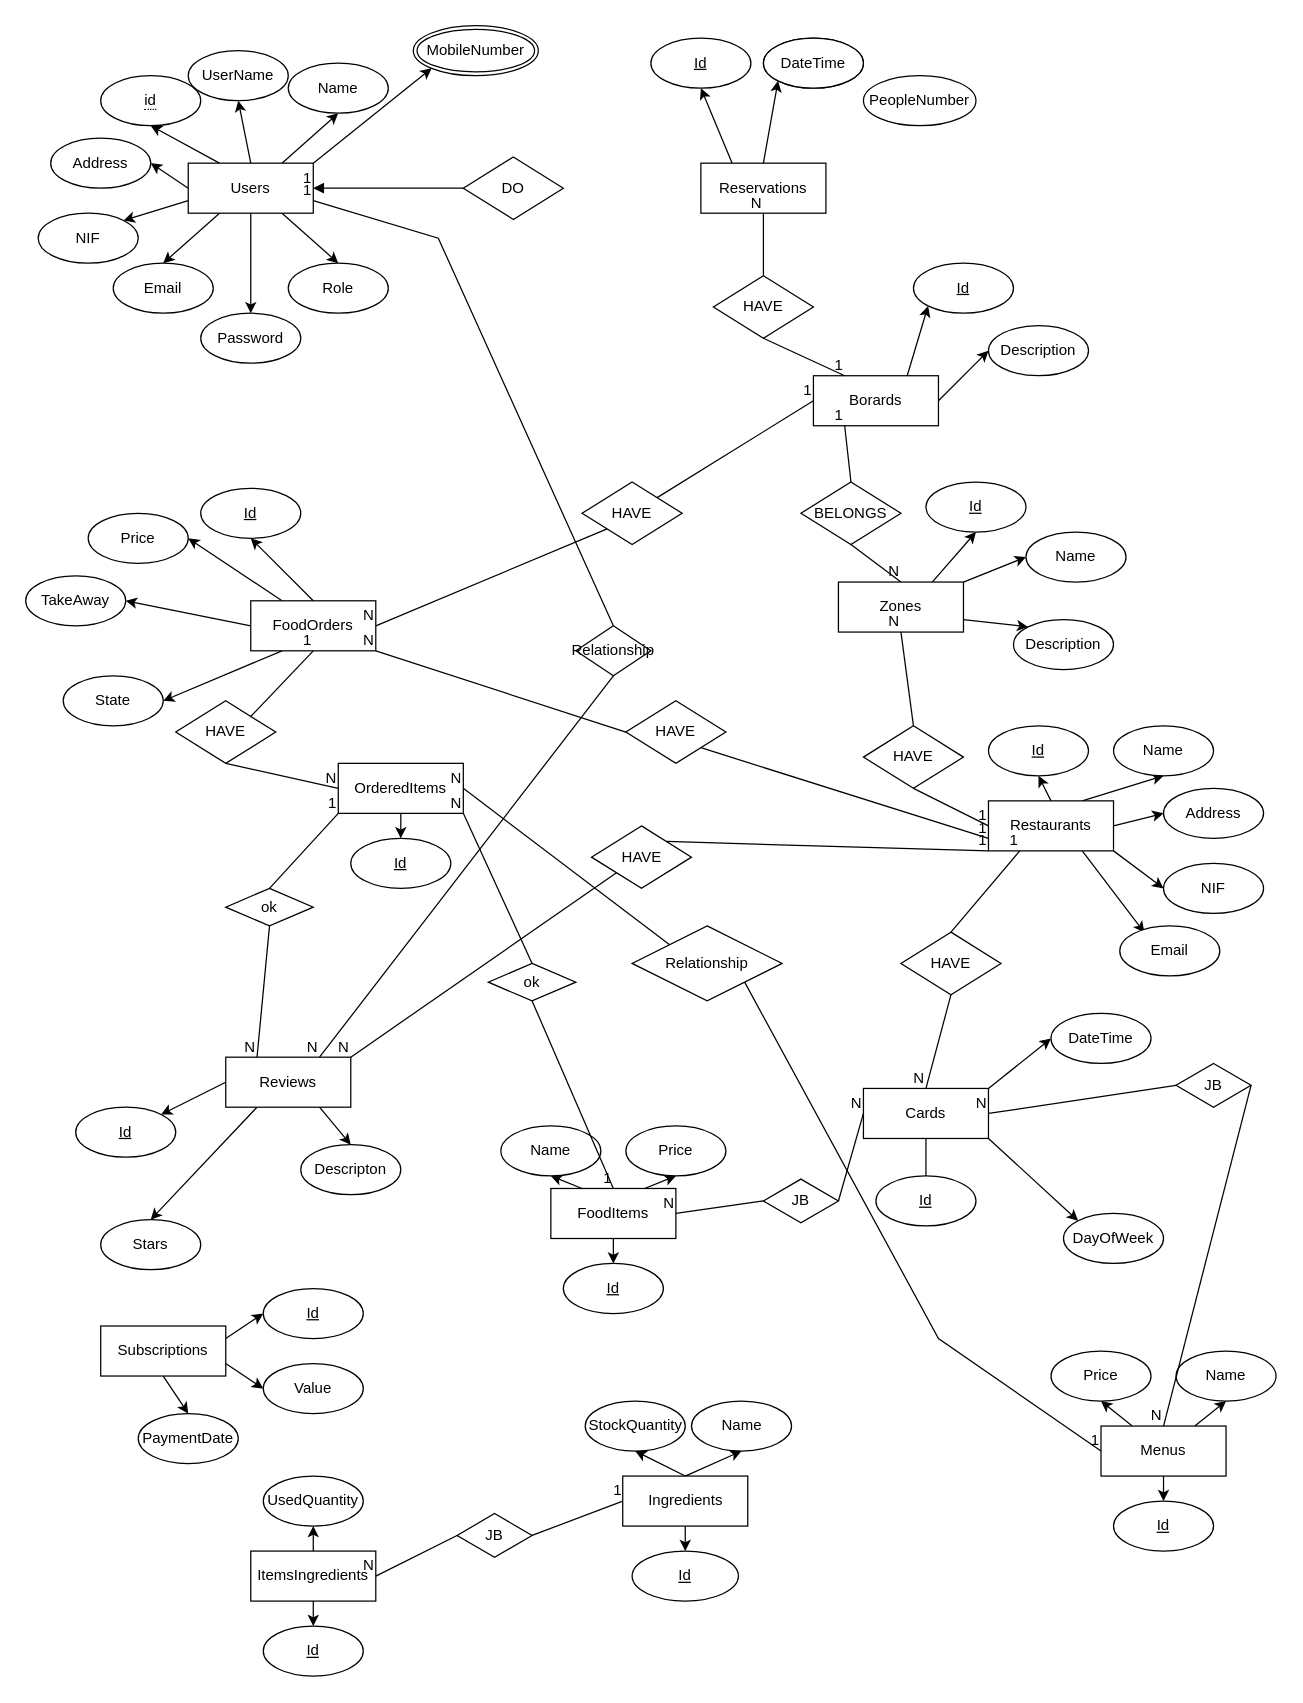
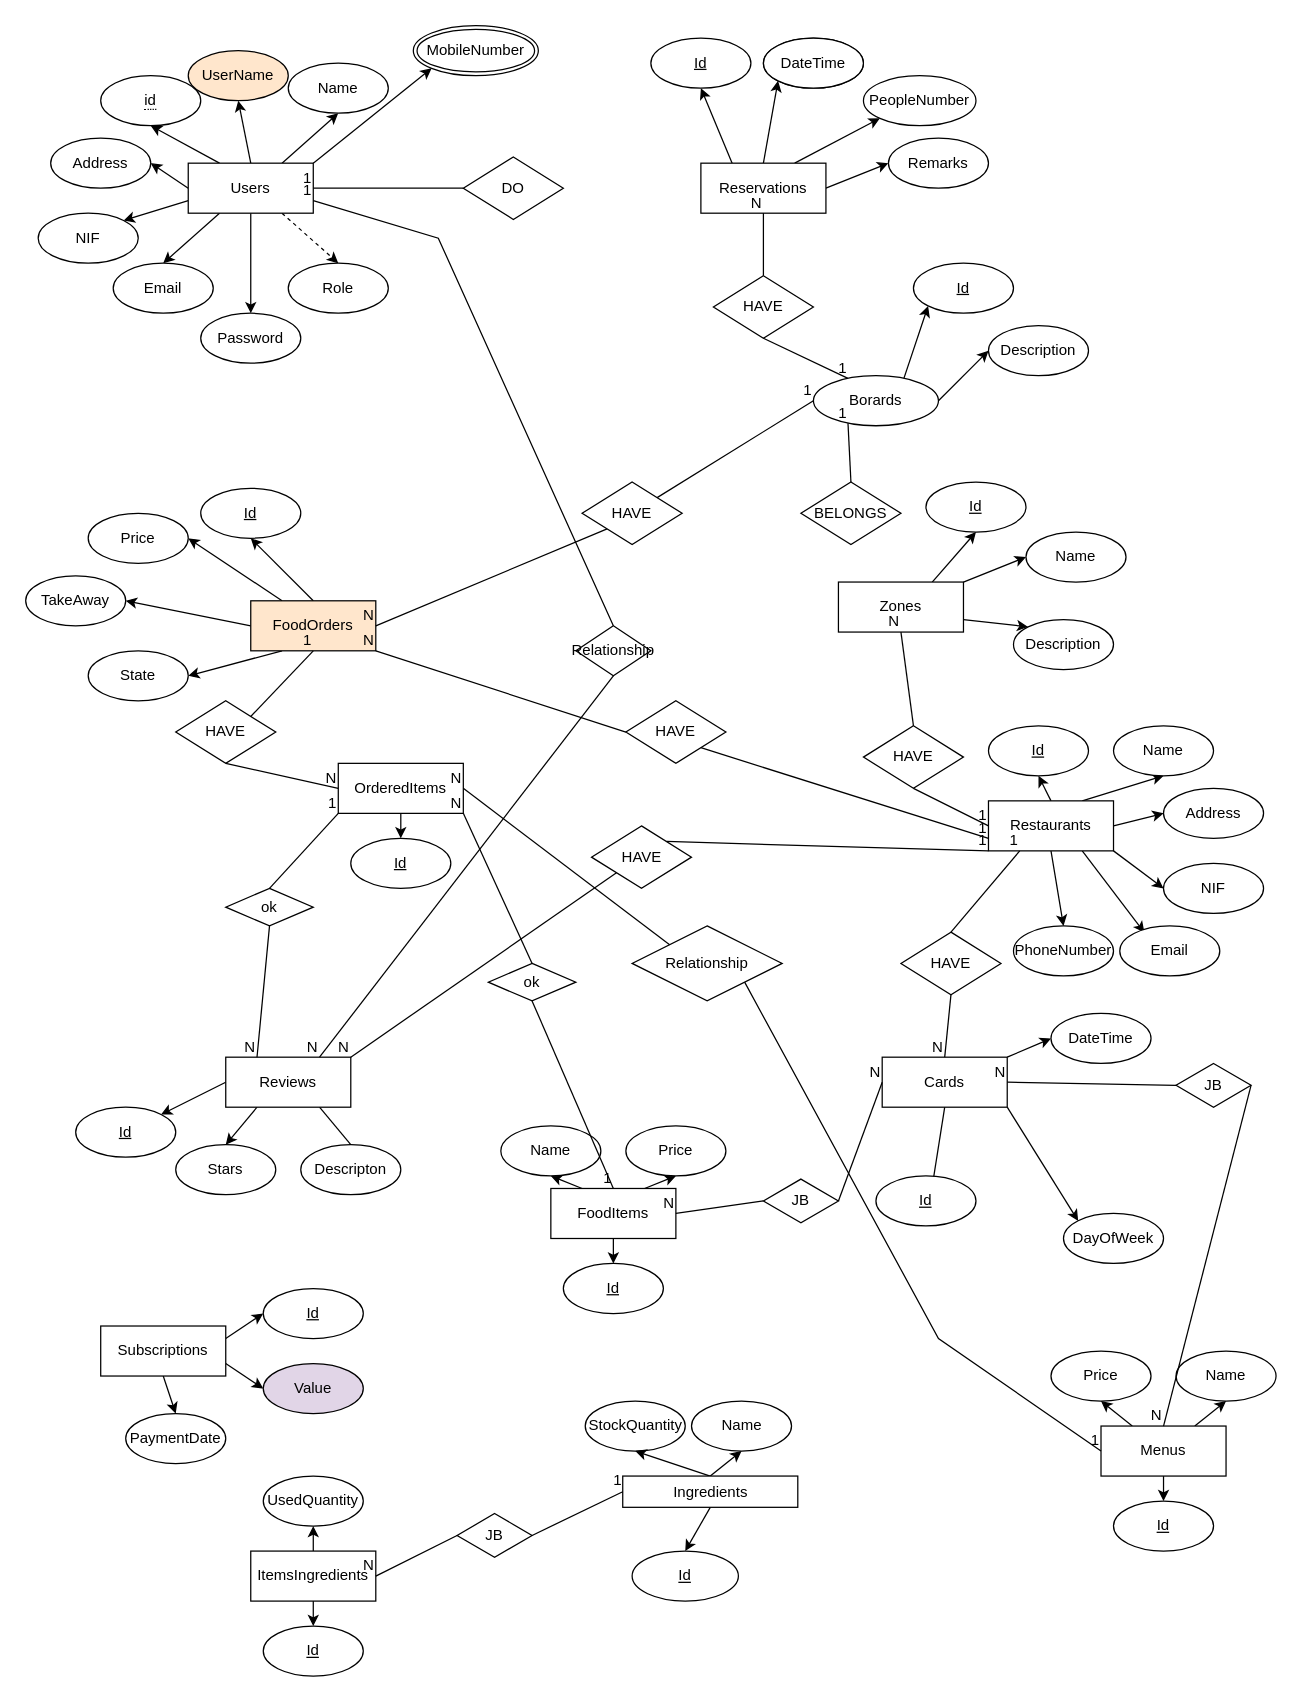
node "UserName": fillcolor #ffffff -> #ffe6cc
edge "Reservations" -> "PeopleNumber": added
node "Remarks": added
edge "Reservations" -> "Remarks": added
edge "DO" -> "Users": arrowhead block -> none
edge "Users" -> "Role": style solid -> dashed
node "Borards": shape rectangle -> ellipse
edge "BELONGS" -- "Zones": removed, label "N"
node "FoodOrders": fillcolor #ffffff -> #ffe6cc
node "State": moved (113, 701) -> (138, 676)
edge "Restaurants" -> "PhoneNumber": added
node "PhoneNumber": added
node "Cards": moved (926, 1113) -> (944, 1082)
edge "Reviews" -> "Descripton": arrowhead classic -> none
node "Stars": moved (151, 1244) -> (226, 1169)
node "Value": fillcolor #ffffff -> #e1d5e7
node "PaymentDate": moved (188, 1438) -> (176, 1438)
node "Ingredients": size 125x50 -> 175x31
